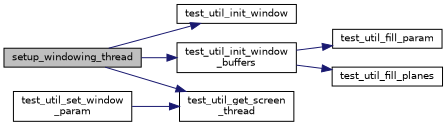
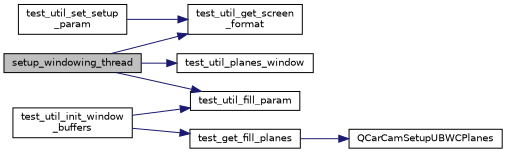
node "test_util_init_window": label "test_util_init_window" -> "test_util_planes_window"
edge "setup_windowing_thread" -> "test_util_init_window _buffers": now "setup_windowing_thread" -> "test_util_fill_param"
node "test_util_fill_planes": label "test_util_fill_planes" -> "test_get_fill_planes"
node "test_util_set_window _param": label "test_util_set_window _param" -> "test_util_set_setup _param"
node "test_util_get_screen _thread": label "test_util_get_screen _thread" -> "test_util_get_screen _format"
node "QCarCamSetupUBWCPlanes": added
